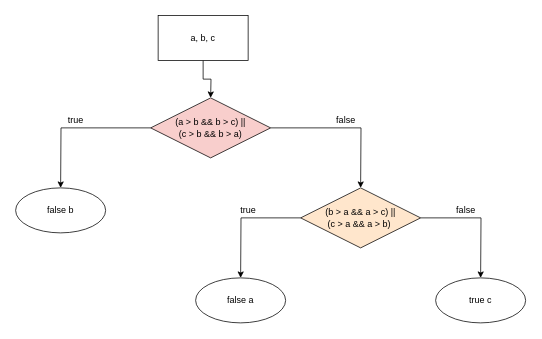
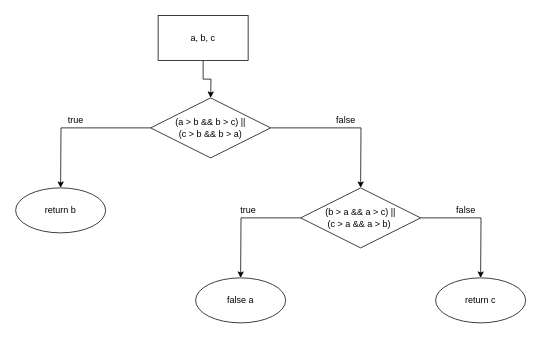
node "(a > b && b > c) || (c > b && b > a)": fillcolor #f8cecc -> #ffffff
node "false b": label "false b" -> "return b"
node "(b > a && a > c) || (c > a && a > b)": fillcolor #ffe6cc -> #ffffff
node "true c": label "true c" -> "return c"
